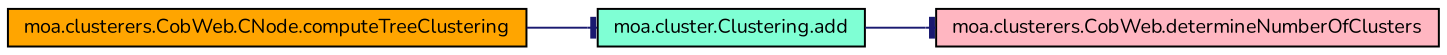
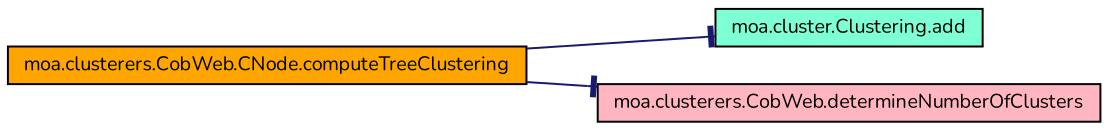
edge "moa.cluster.Clustering.add" -> "moa.clusterers.CobWeb.determineNumberOfClusters": now "moa.clusterers.CobWeb.CNode.computeTreeClustering" -> "moa.clusterers.CobWeb.determineNumberOfClusters"
